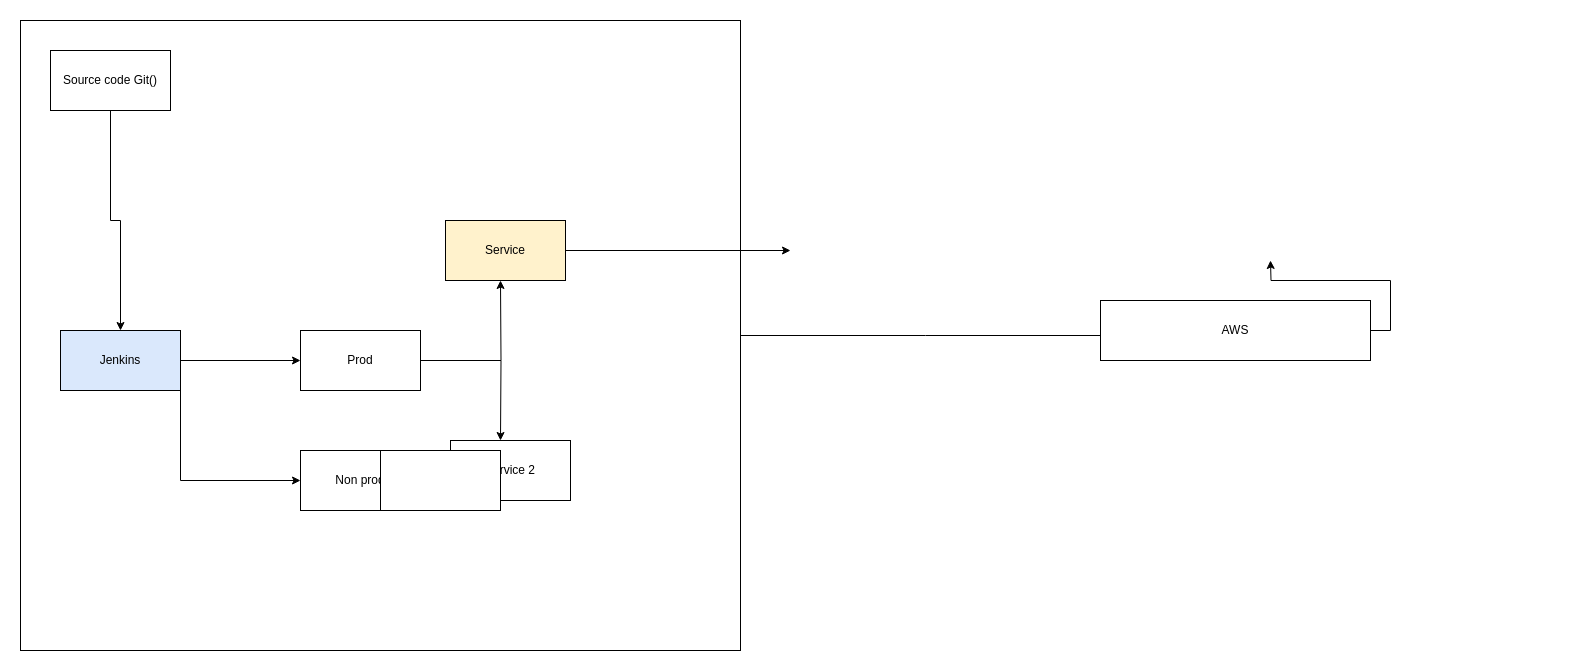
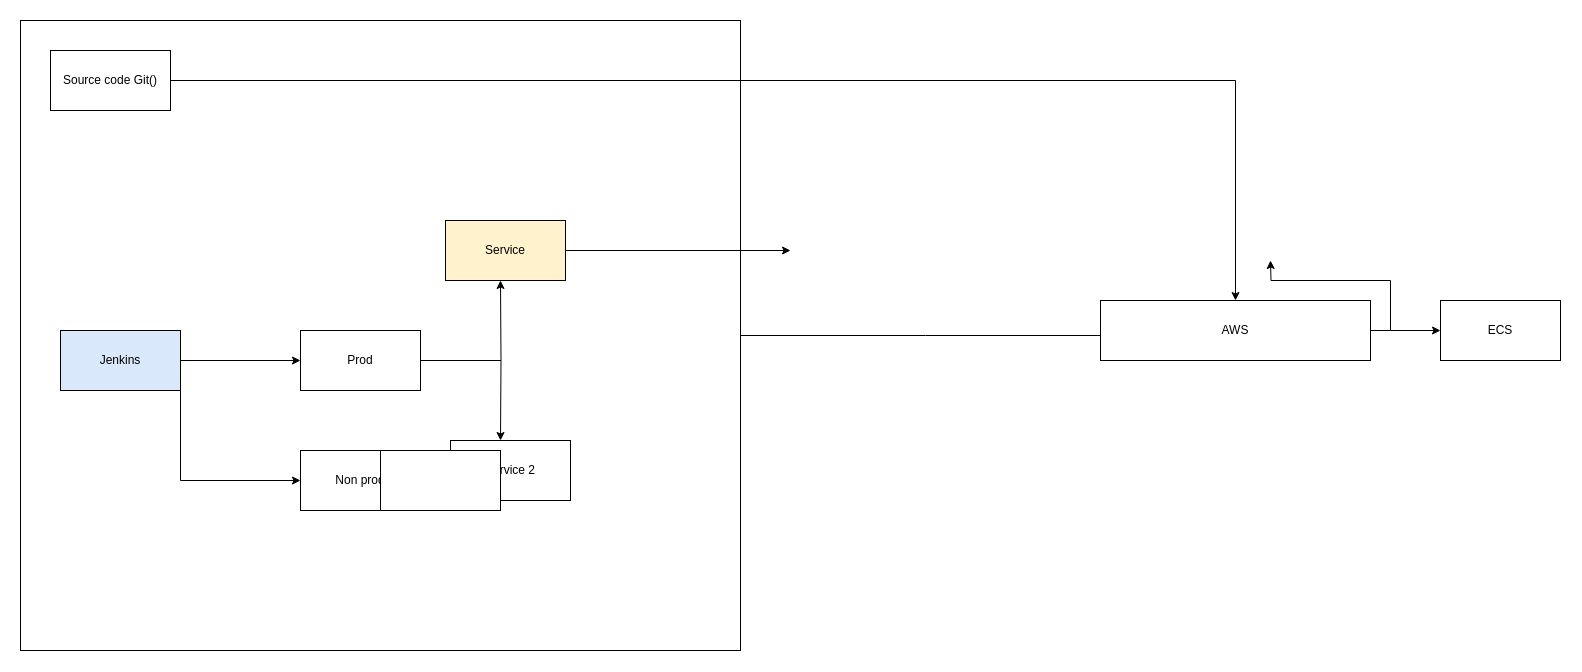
edge "Source code Git()" -> "Jenkins": now "Source code Git()" -> "AWS"
edge "AWS" -> "ECS": added
node "ECS": added
